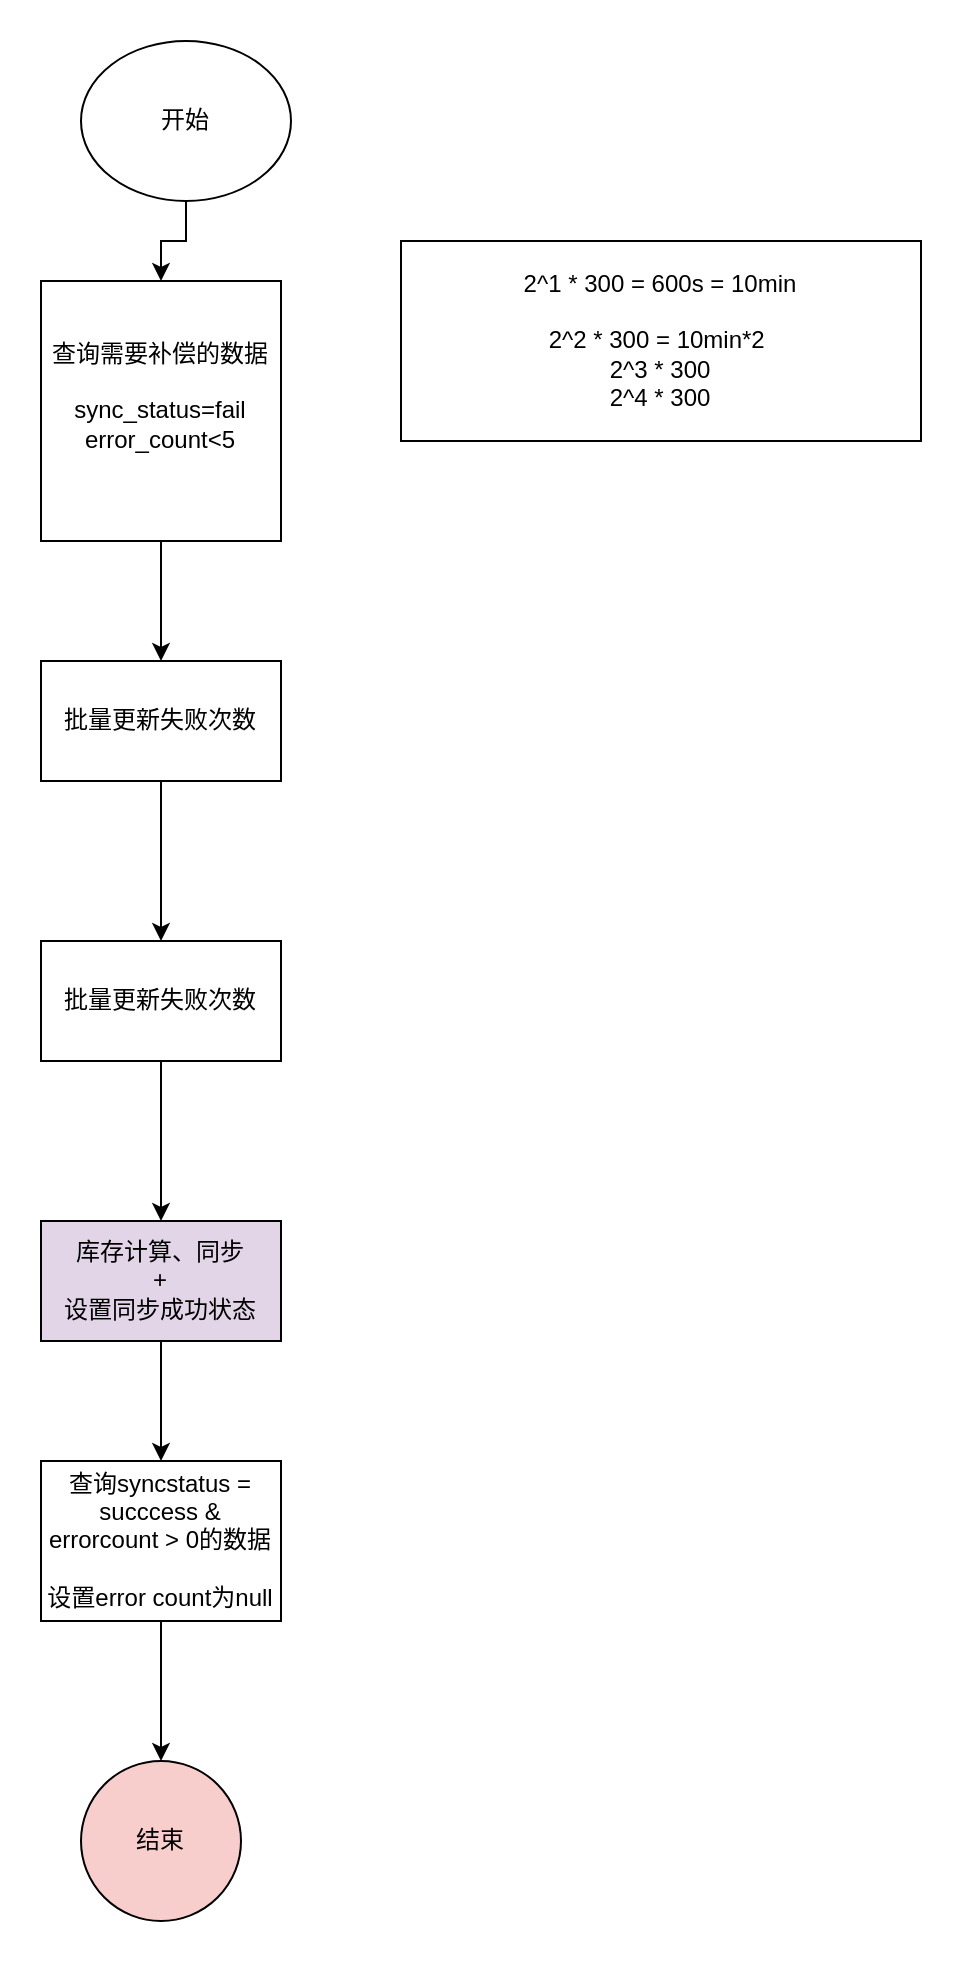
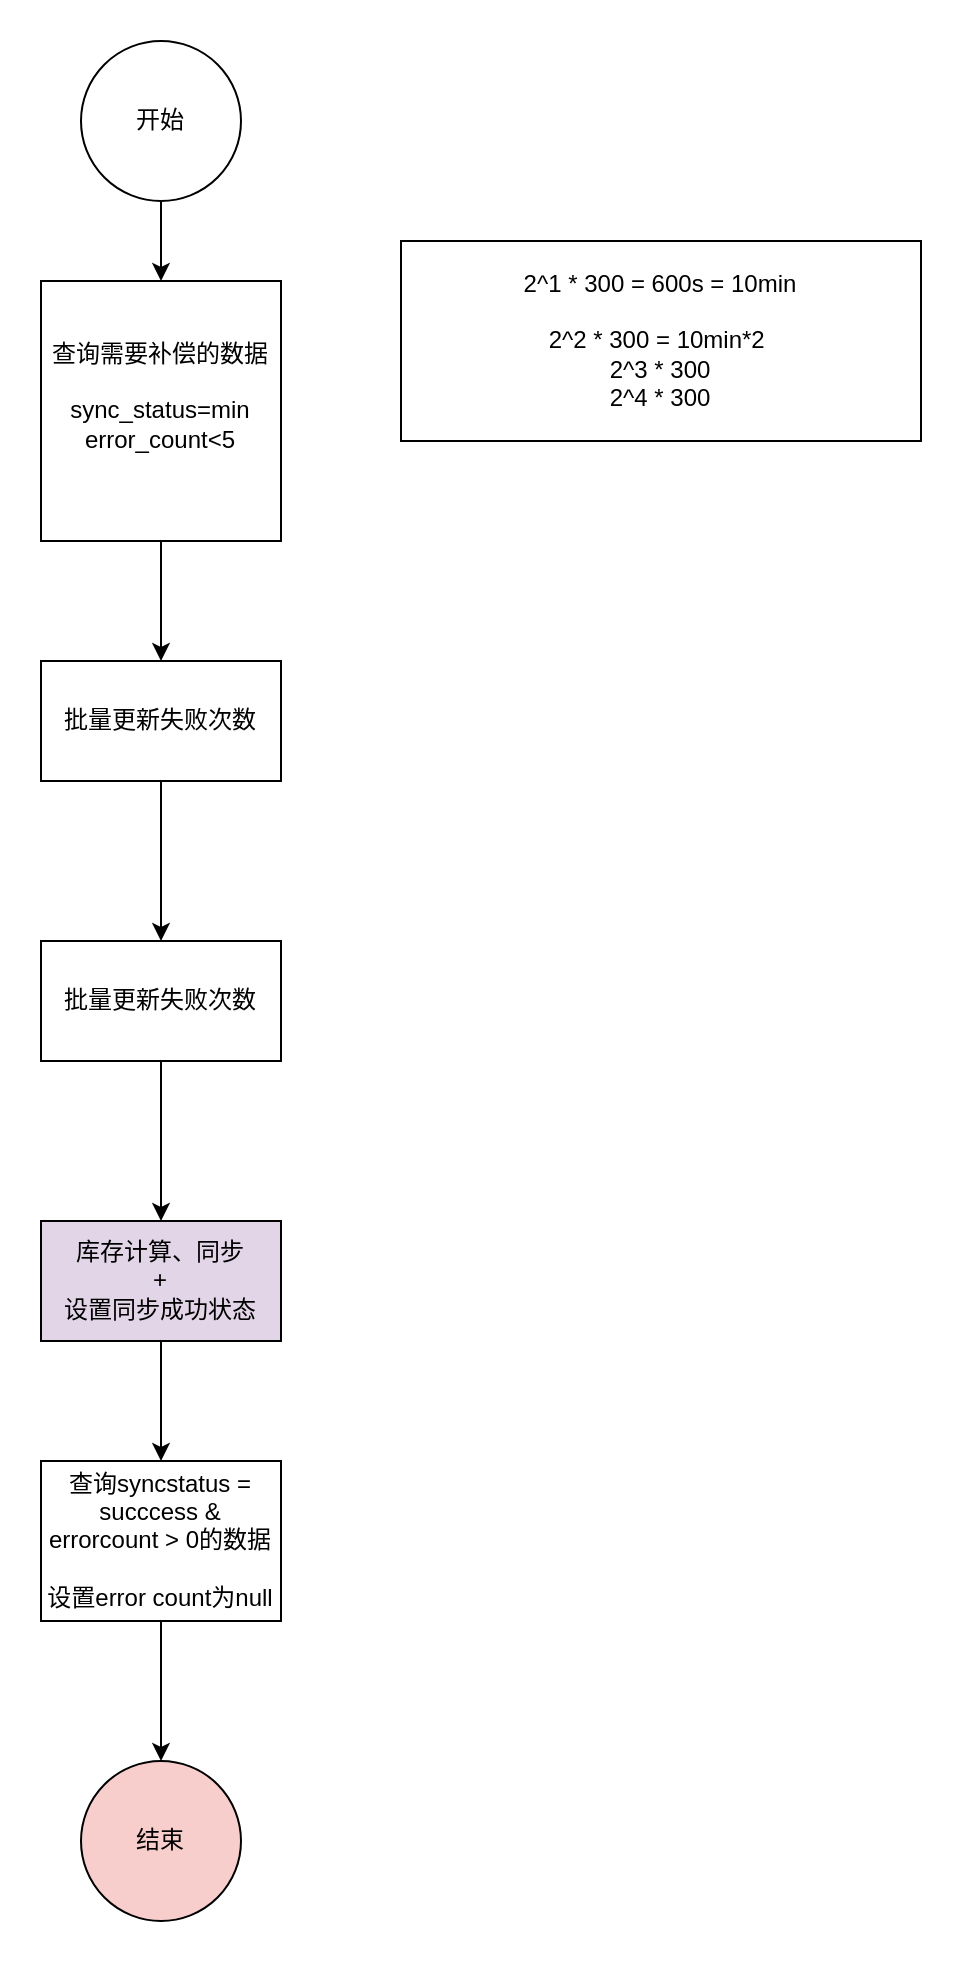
node "开始": size 210x160 -> 160x160
node "查询需要补偿的数据 sync_status=fail error_count<5": label "查询需要补偿的数据 sync_status=fail error_count<5" -> "查询需要补偿的数据 sync_status=min error_count<5"
